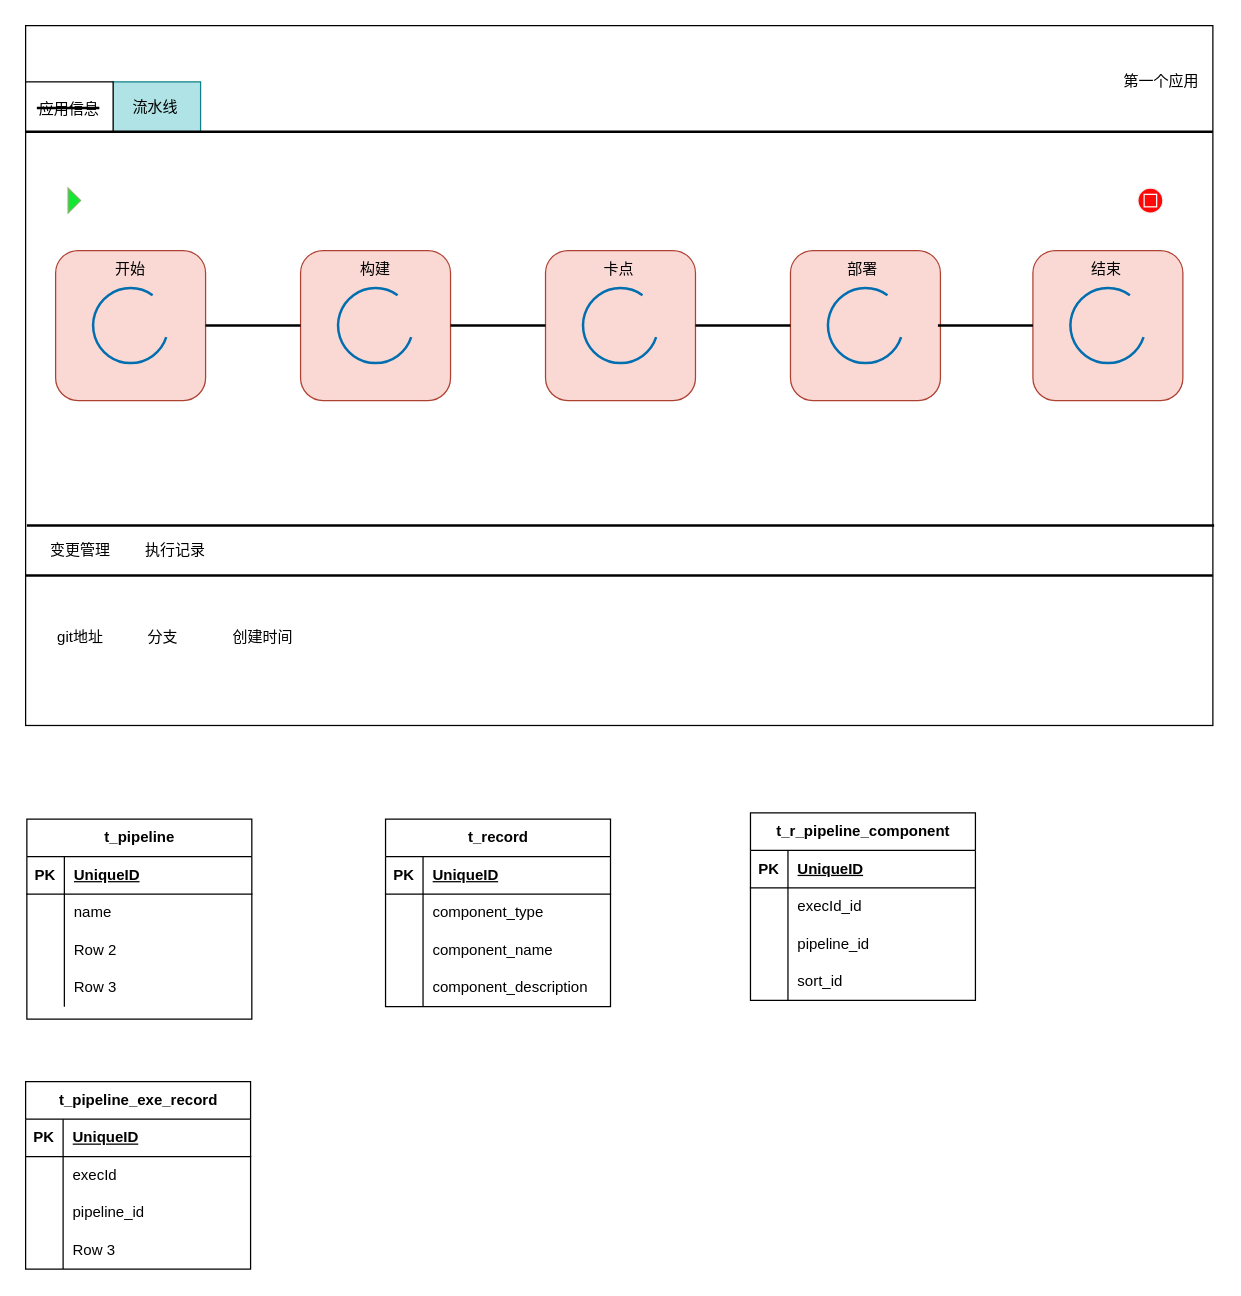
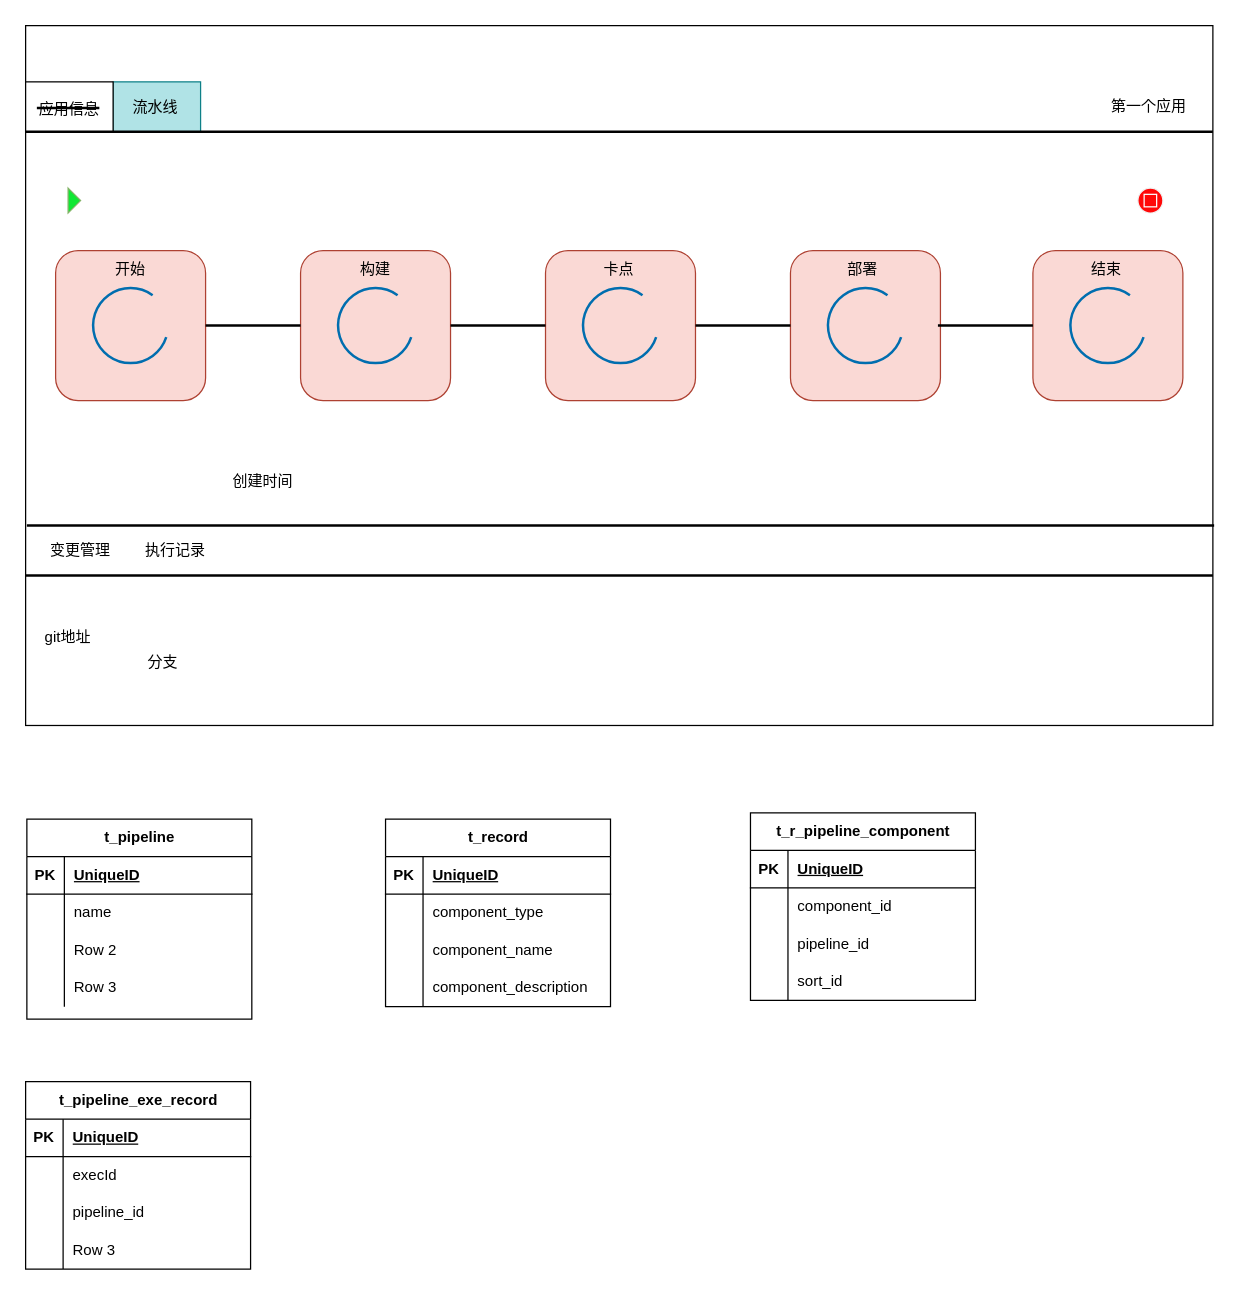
node "第一个应用": moved (1162, 82) -> (1149, 107)
node "git地址": moved (81, 638) -> (68, 638)
node "分支": moved (163, 638) -> (163, 663)
node "创建时间": moved (263, 638) -> (263, 482)
node "execId_id": label "execId_id" -> "component_id"
